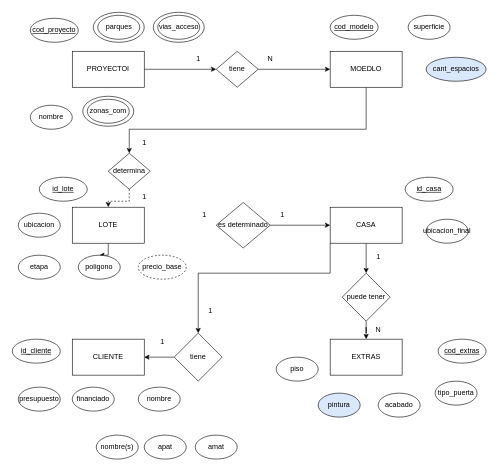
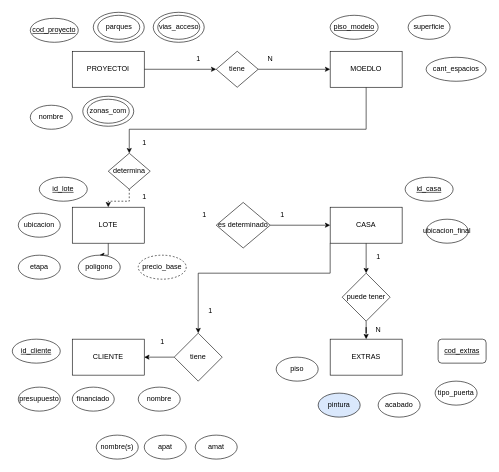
node "cod_modelo": label "cod_modelo" -> "piso_modelo"
node "cant_espacios": fillcolor #dae8fc -> #ffffff
node "cod_extras": shape ellipse -> rounded rectangle
